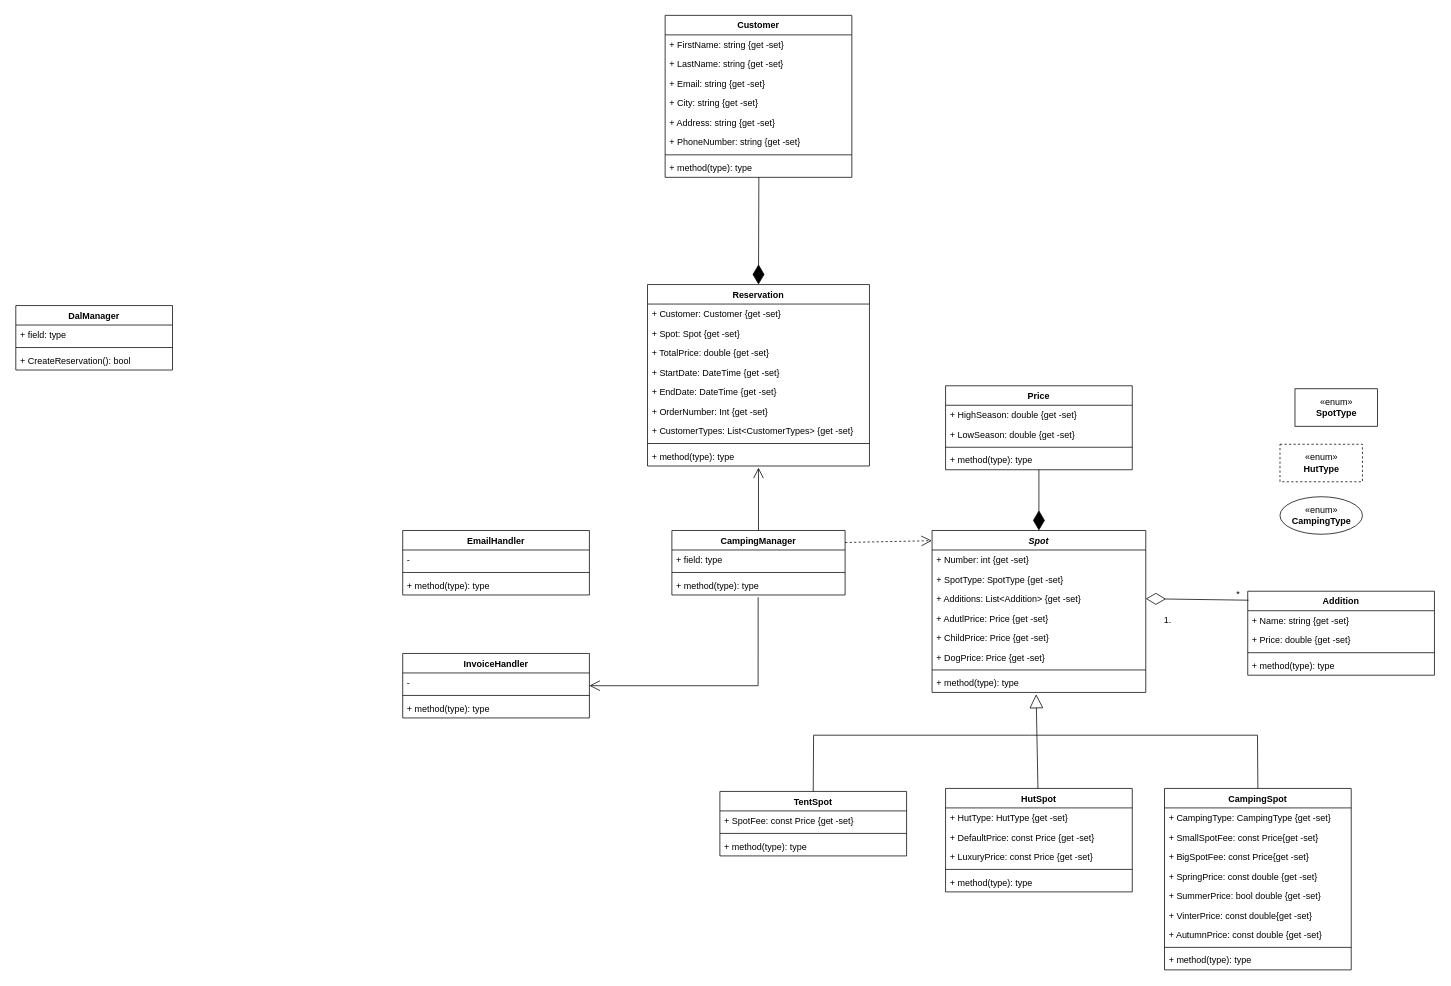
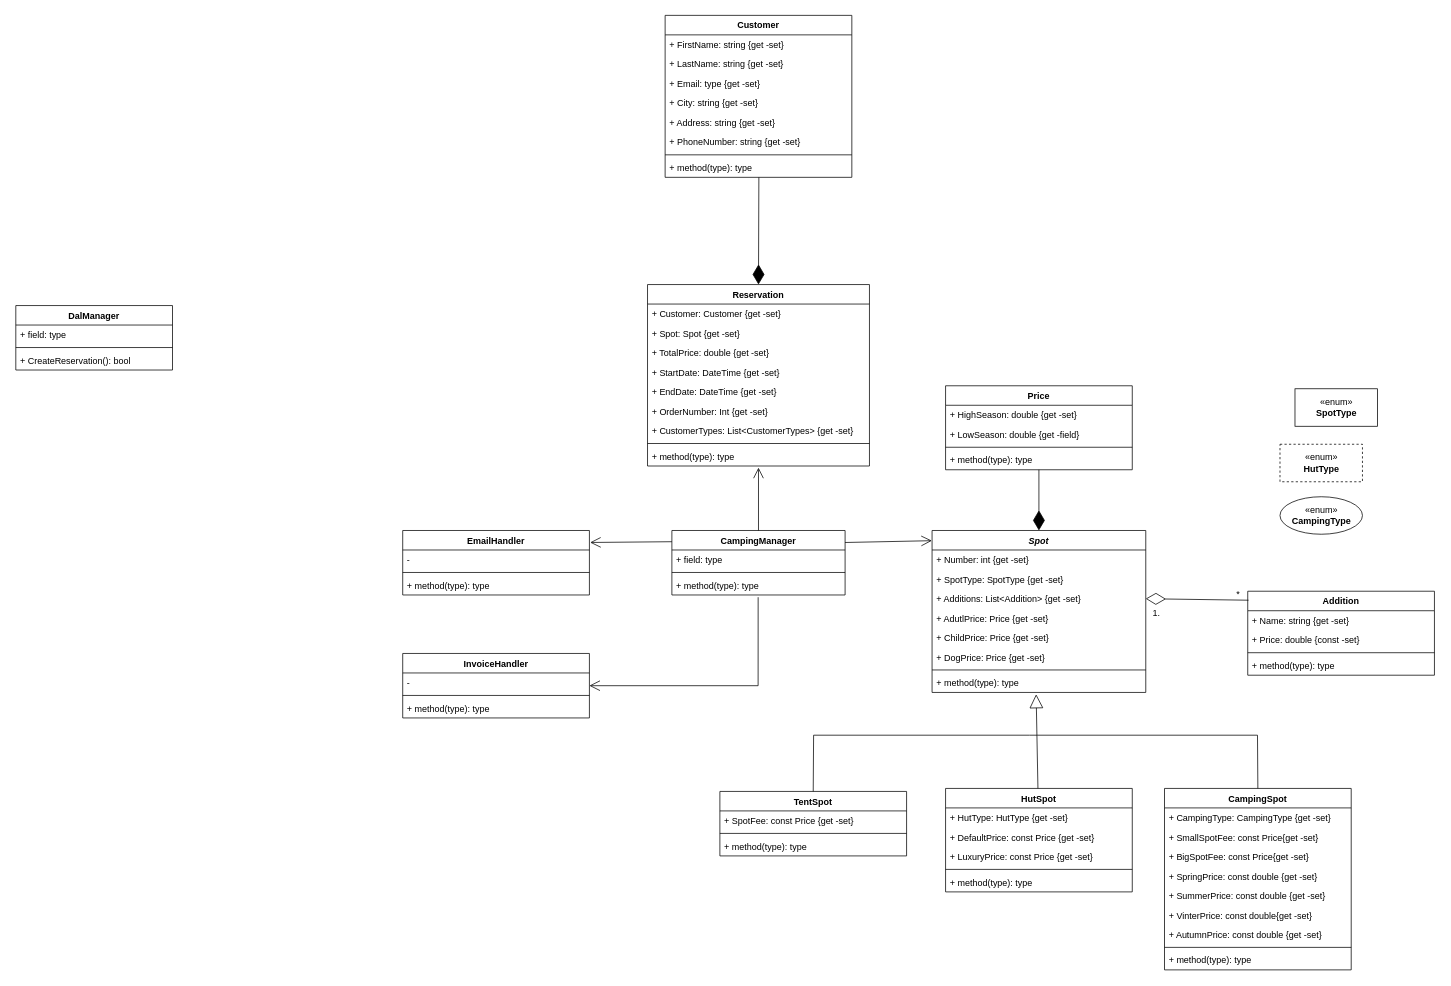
node "+ Email: string {get -set}": label "+ Email: string {get -set}" -> "+ Email: type {get -set}"
node "+ LowSeason: double {get -set}": label "+ LowSeason: double {get -set}" -> "+ LowSeason: double {get -field}"
edge "CampingManager" -> "EmailHandler": added
edge "CampingManager" -> "Spot": style dashed -> solid
node "1.": moved (1167, 621) -> (1156, 613)
node "+ Price: double {get -set}": label "+ Price: double {get -set}" -> "+ Price: double {const -set}"
node "+ SummerPrice: bool double {get -set}": label "+ SummerPrice: bool double {get -set}" -> "+ SummerPrice: const double {get -set}"
